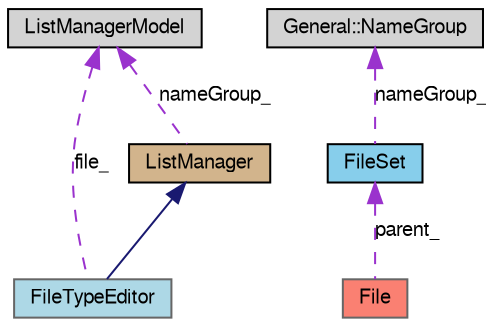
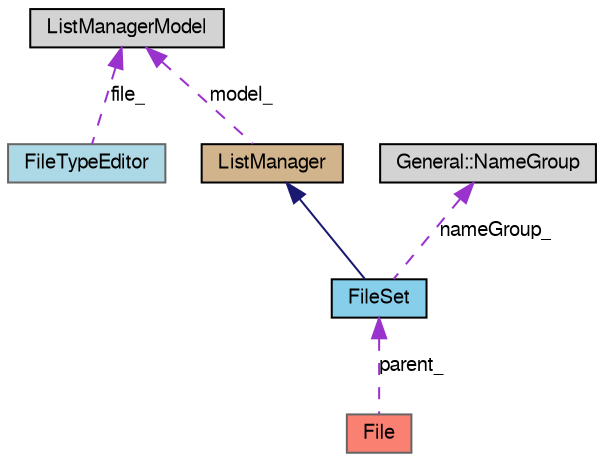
edge "ListManager" -> "ListManagerModel": label "nameGroup_" -> "model_"
edge "FileTypeEditor" -> "ListManager": now "FileSet" -> "ListManager"
